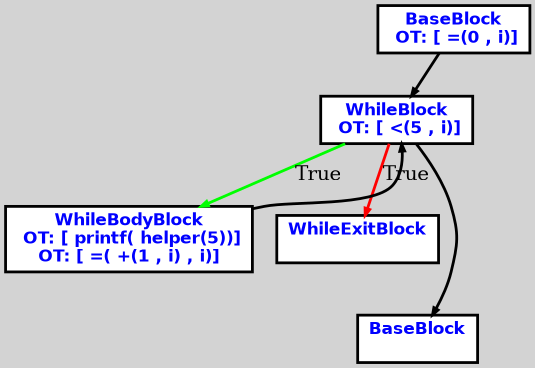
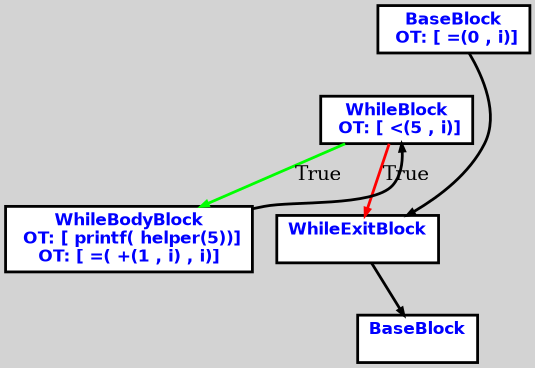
edge "BaseBlock OT: [ =(0 , i)]" -> "WhileBlock OT: [ <(5 , i)]": now "BaseBlock OT: [ =(0 , i)]" -> "WhileExitBlock"
edge "WhileBlock OT: [ <(5 , i)]" -> "BaseBlock": now "WhileExitBlock" -> "BaseBlock"
